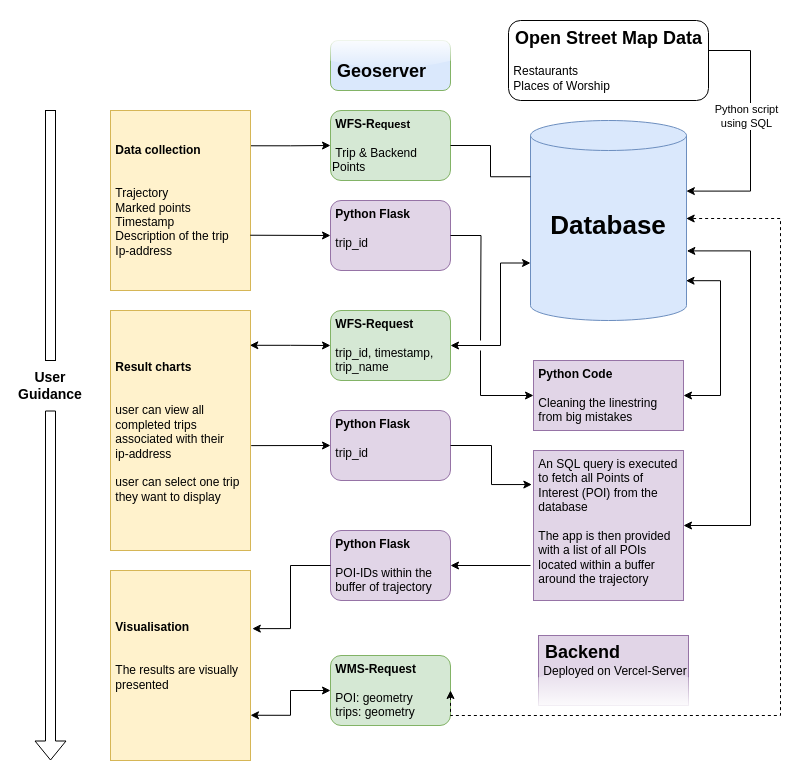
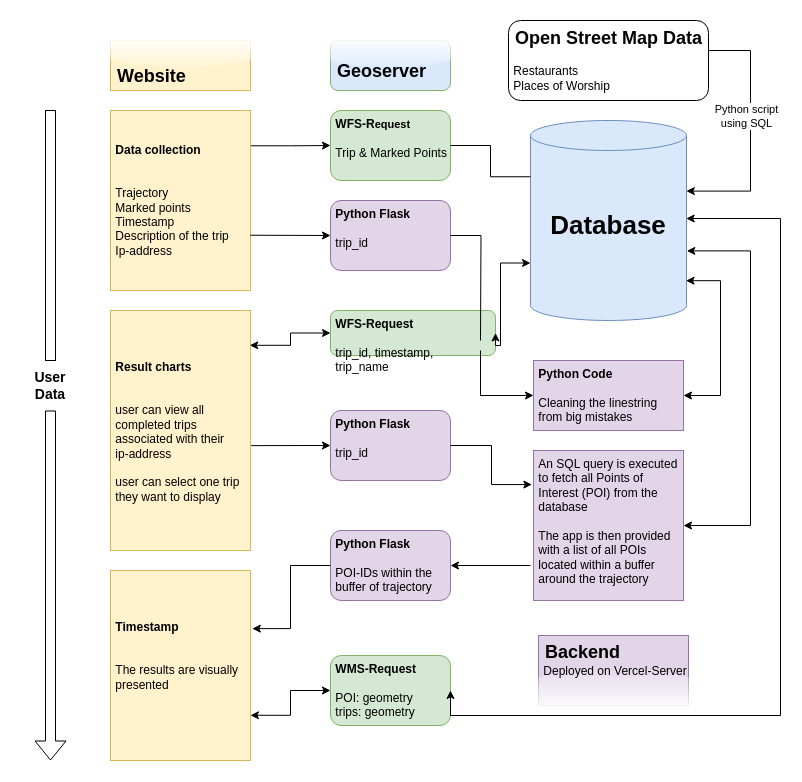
node "Website": added
node "WFS-Request Trip & Backend Points": label "WFS-Request Trip & Backend Points" -> "WFS-Request Trip & Marked Points"
node "WFS-Request trip_id, timestamp, trip_name": size 120x70 -> 165x45
node "User Guidance": label "User Guidance" -> "User Data"
edge "Database" -- "WMS-Request POI: geometry trips: geometry": style dashed -> solid
node "Visualisation The results are visually presented": label "Visualisation The results are visually presented" -> "Timestamp The results are visually presented"
